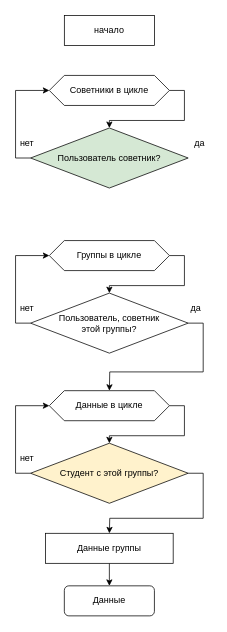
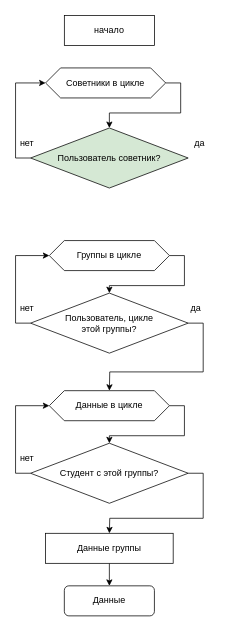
node "Советники в цикле": moved (109, 90) -> (105, 83)
node "Пользователь, советник этой группы?": label "Пользователь, советник этой группы?" -> "Пользователь, цикле этой группы?"
node "Студент с этой группы?": fillcolor #fff2cc -> #ffffff
